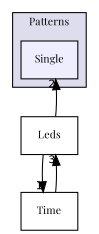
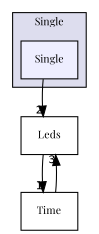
cluster "Patterns": label "Patterns" -> "Single"
edge "Leds" -> "Single": reversed
